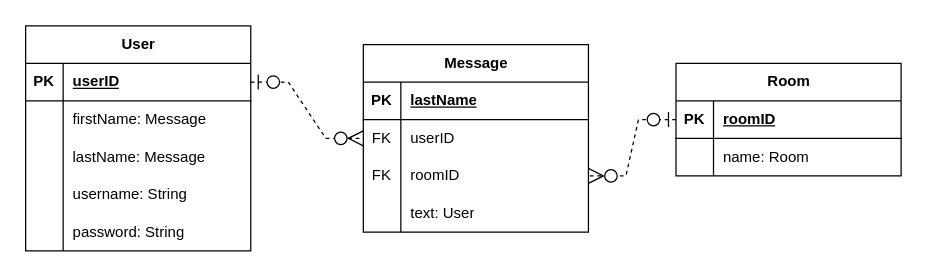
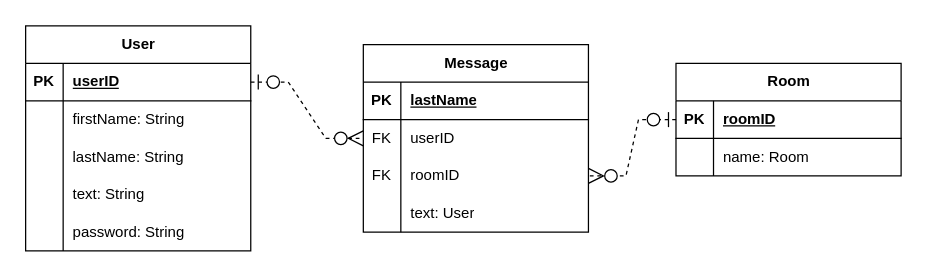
node "firstName: Message": label "firstName: Message" -> "firstName: String"
node "lastName: Message": label "lastName: Message" -> "lastName: String"
node "username: String": label "username: String" -> "text: String"
